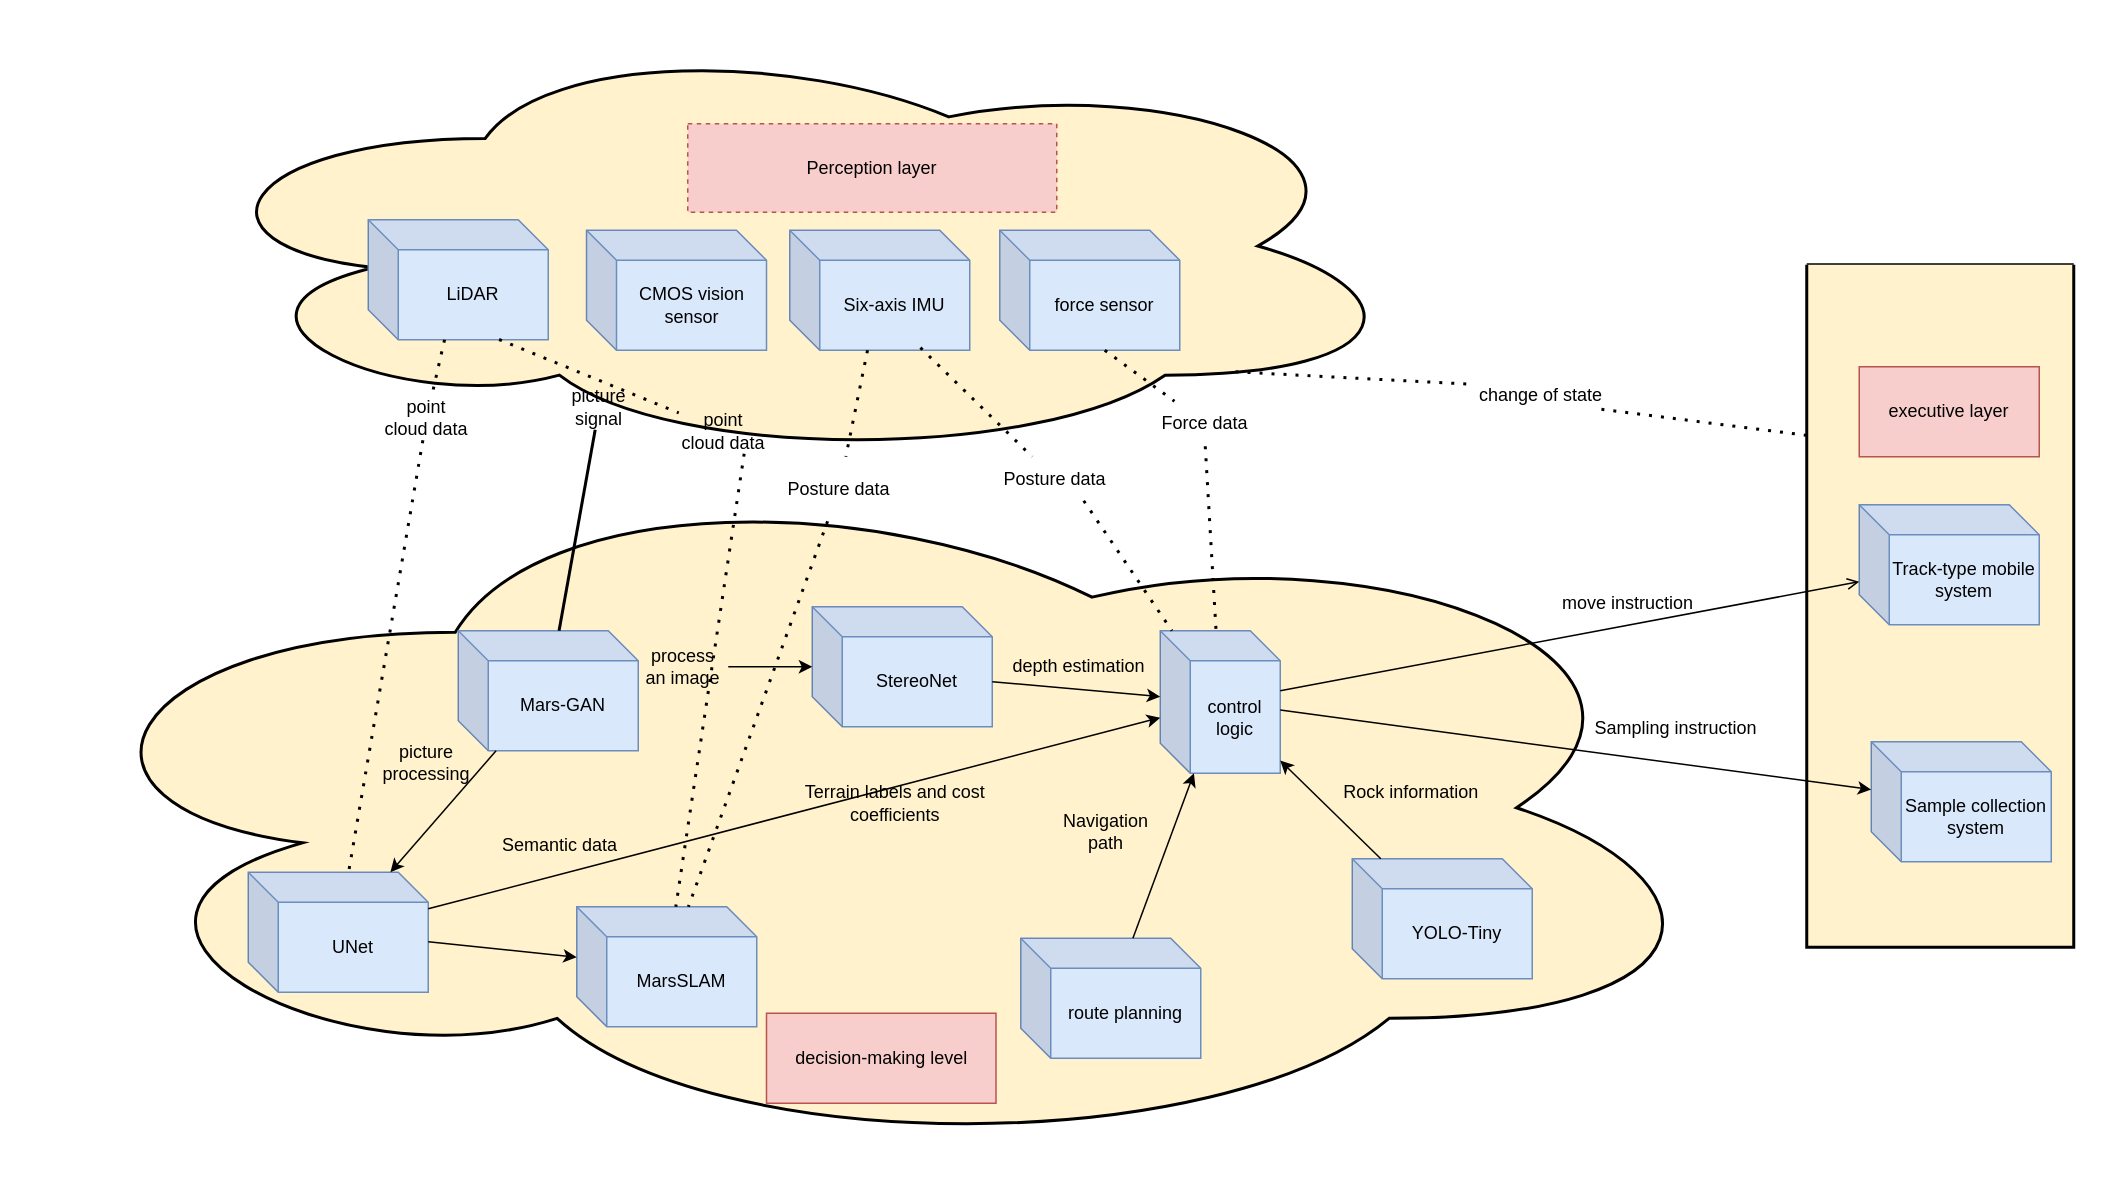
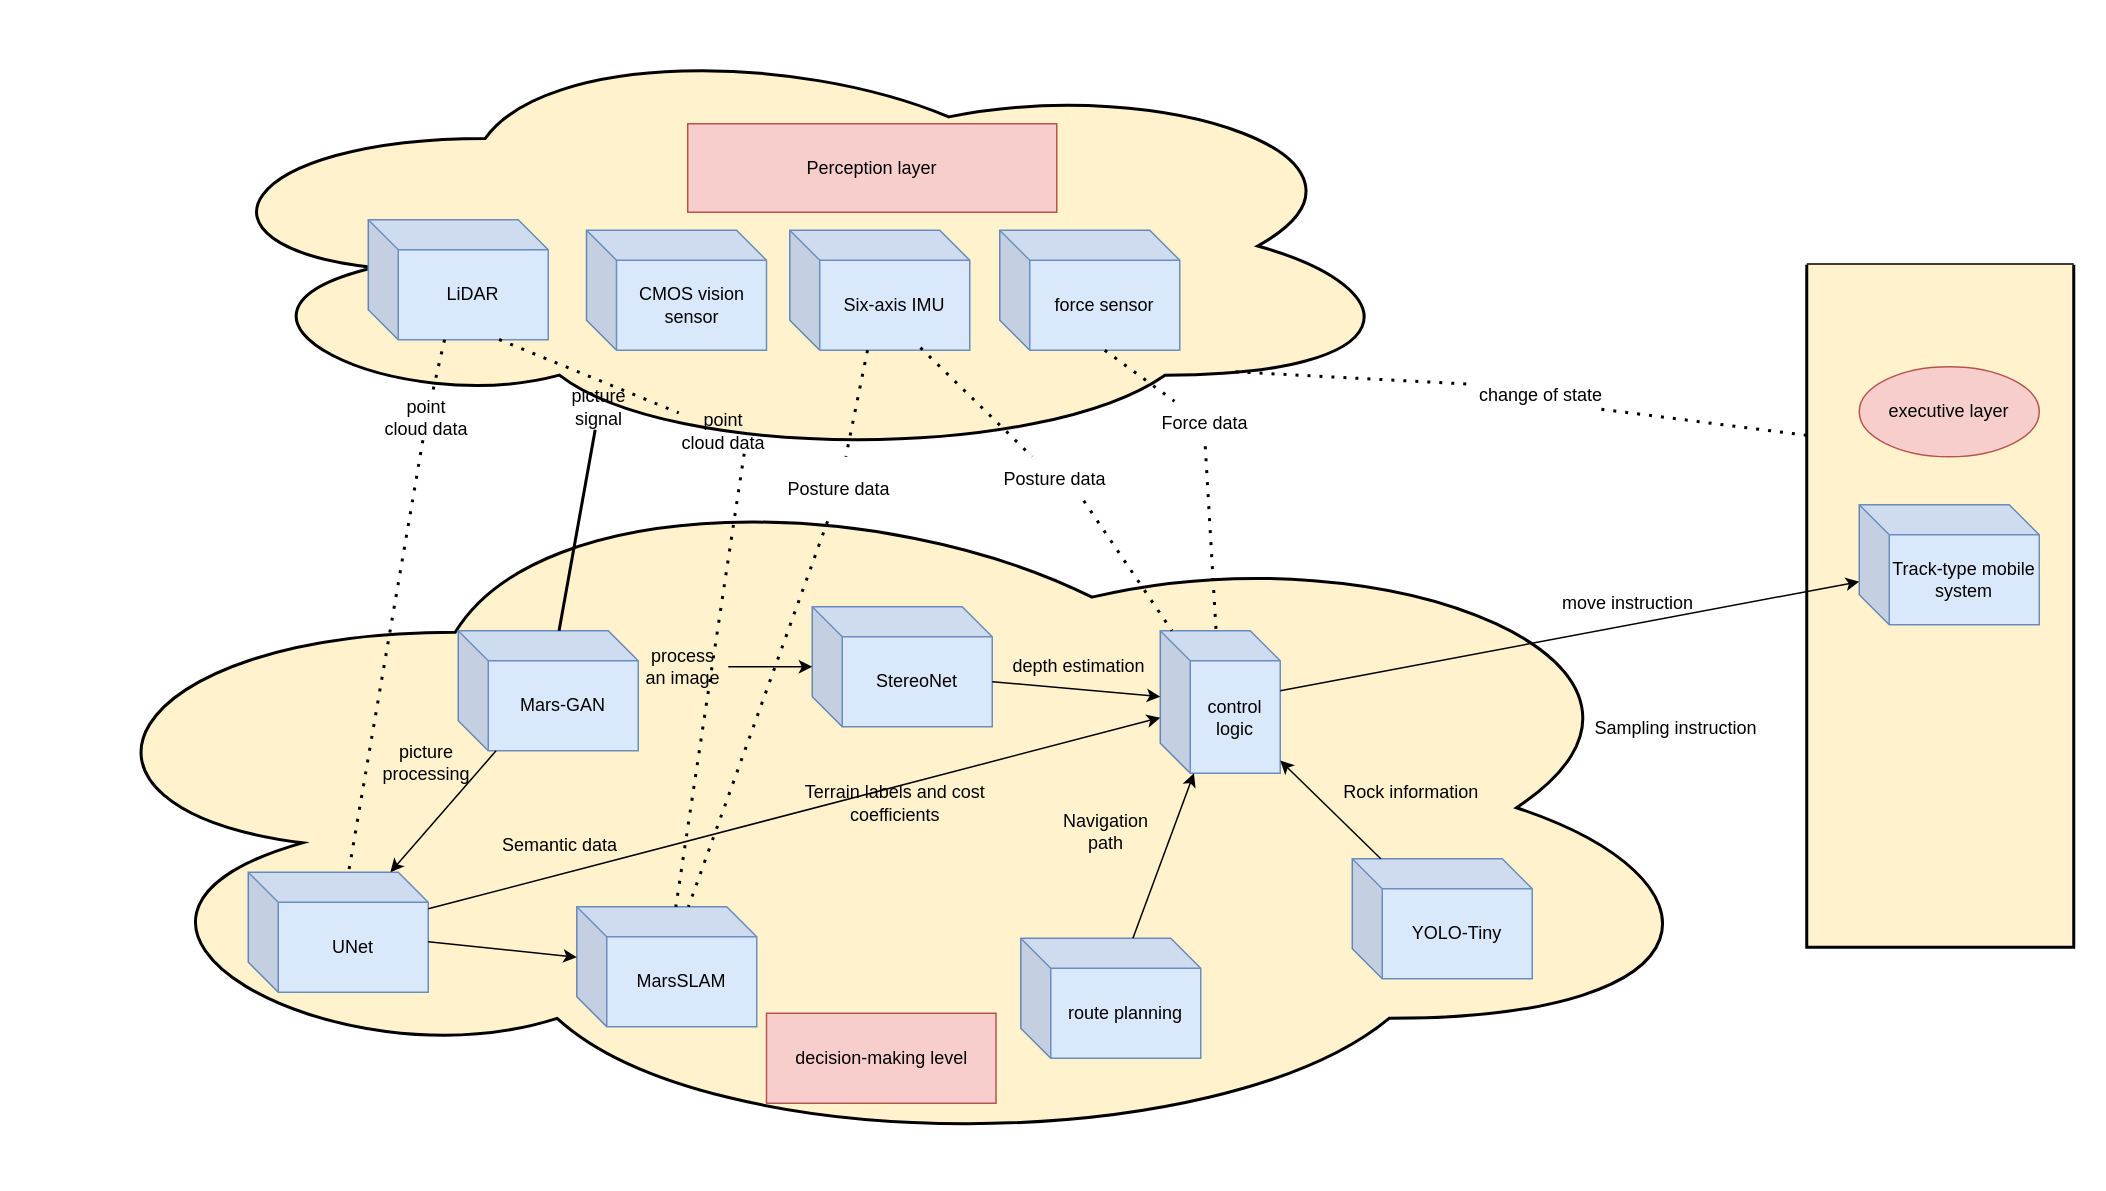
node "Perception layer": style dashed -> solid
node "executive layer": shape rectangle -> ellipse
edge "control logic" -> "Track-type mobile system": arrowhead open -> classic
edge "control logic" -> "Sample collection system": removed
node "Sample collection system": removed
